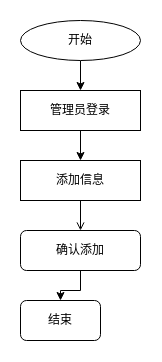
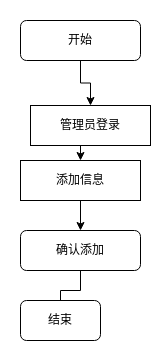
node "开始": shape ellipse -> rounded rectangle
node "管理员登录": moved (81, 111) -> (91, 126)
edge "添加信息" -> "确认添加": arrowhead open -> classic
edge "确认添加" -> "结束": arrowhead classic -> none
